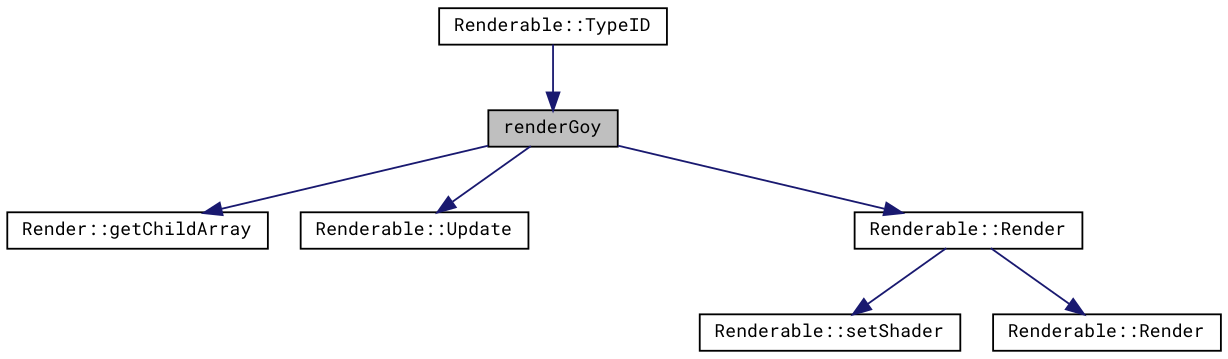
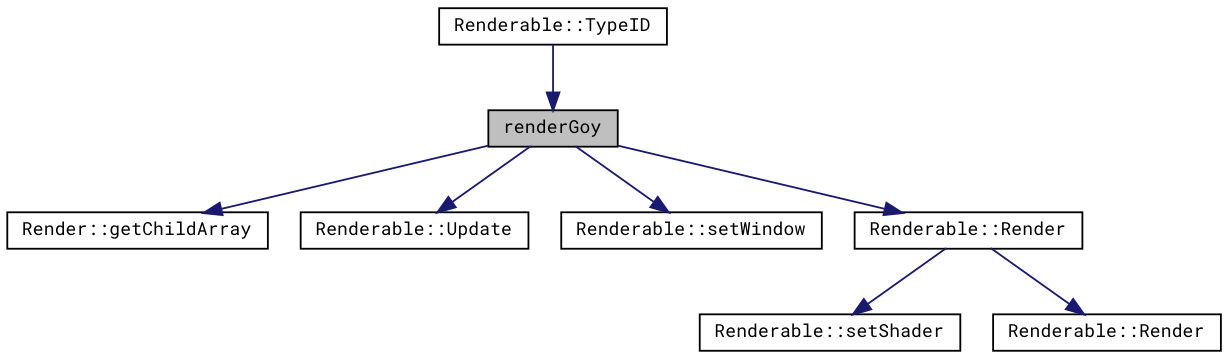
node "Renderable::setWindow": added
